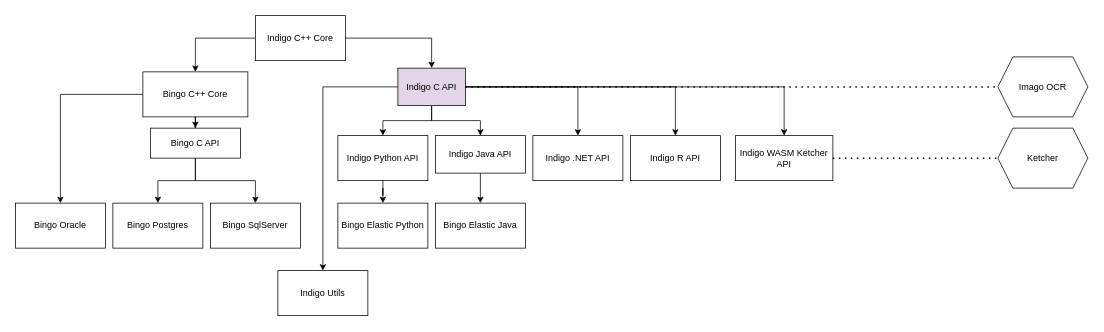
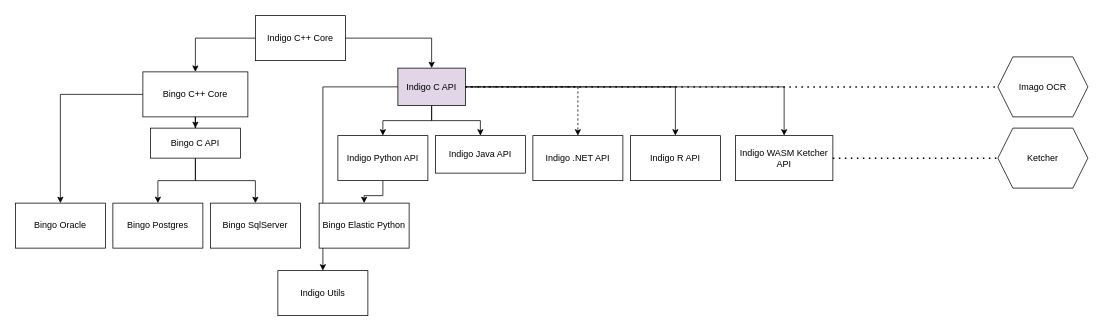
edge "Indigo C API" -> "Indigo .NET API": style solid -> dashed
edge "Indigo Java API" -> "Bingo Elastic Java": removed
node "Bingo Elastic Python": moved (383, 225) -> (364, 225)
node "Bingo Elastic Java": removed
